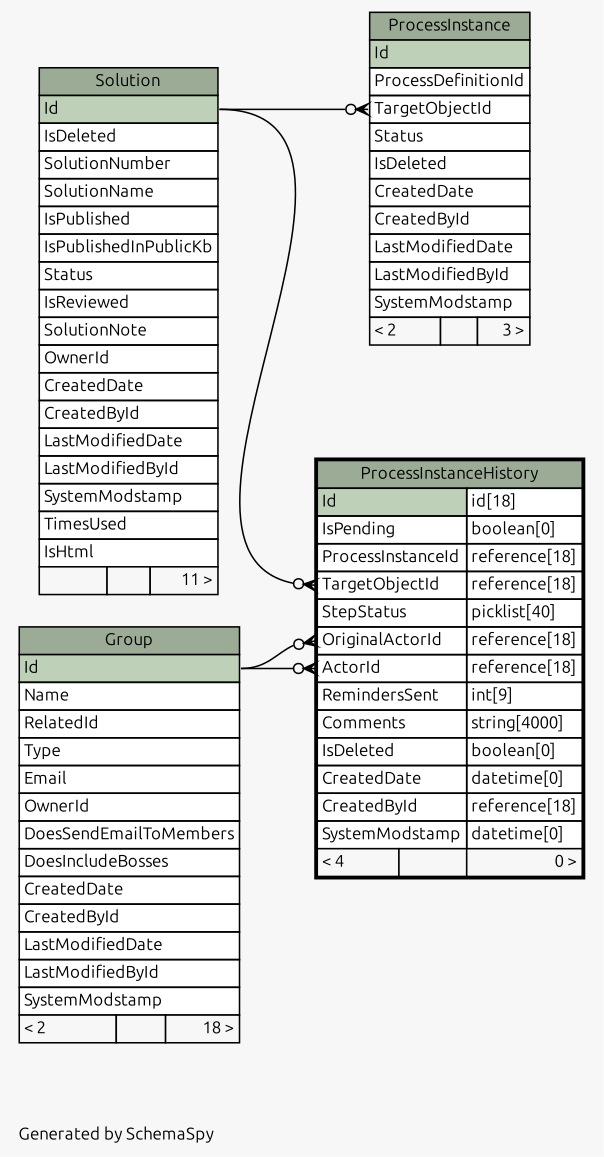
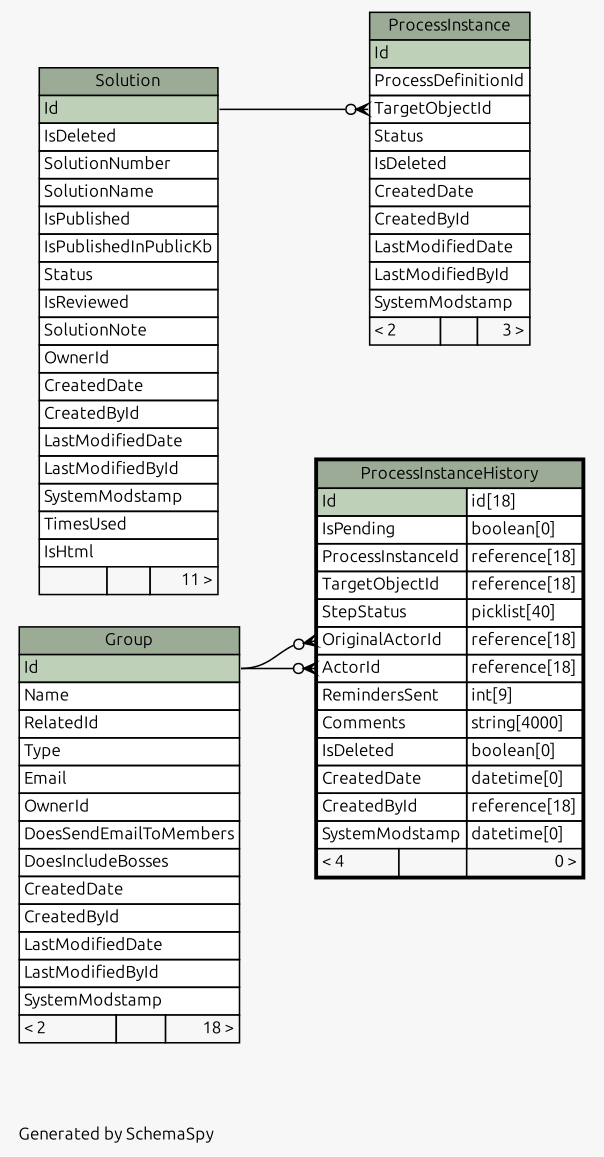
edge "Solution" -> "ProcessInstanceHistory": removed
